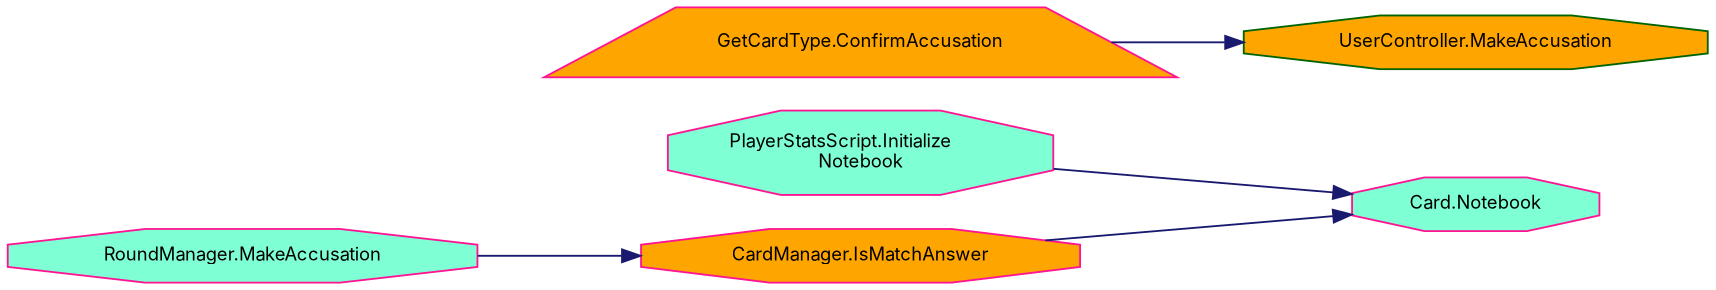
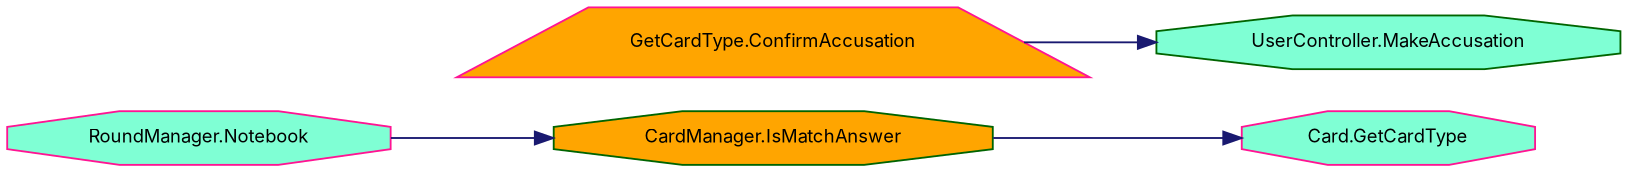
node "UserController.MakeAccusation": fillcolor orange -> aquamarine
node "PlayerStatsScript.Initialize Notebook": removed
node "Card.Notebook": label "Card.Notebook" -> "Card.GetCardType"
node "RoundManager.MakeAccusation": label "RoundManager.MakeAccusation" -> "RoundManager.Notebook"
node "CardManager.IsMatchAnswer": color deeppink -> darkgreen
